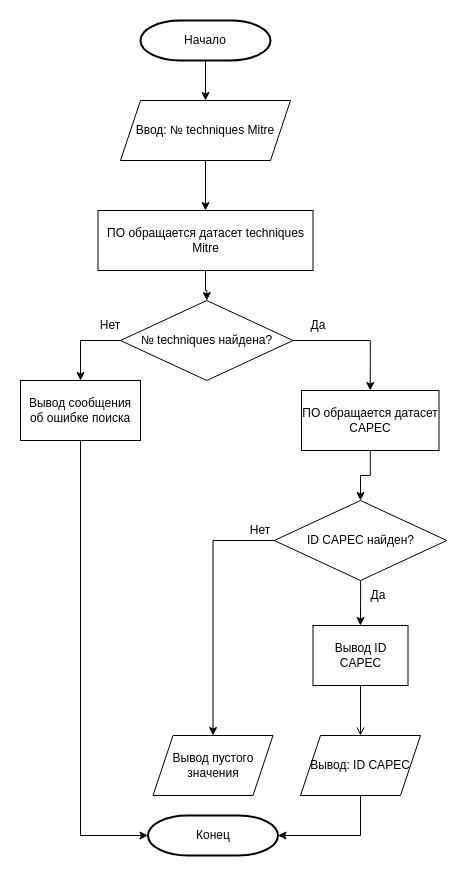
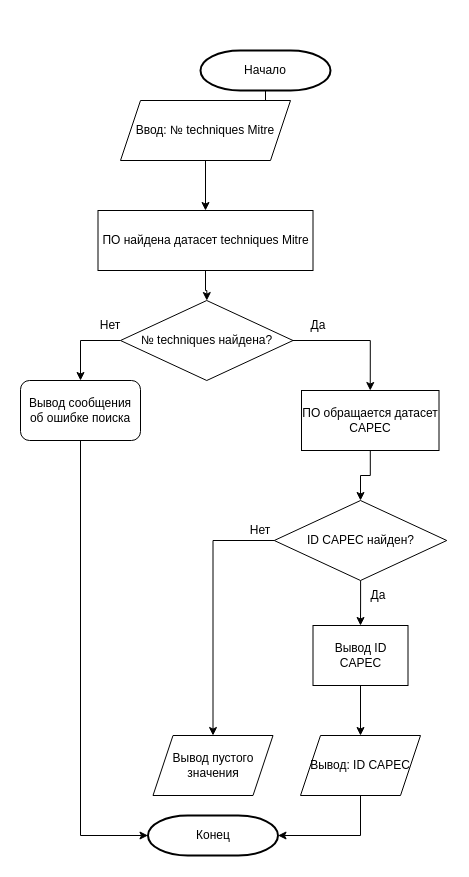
node "Начало": moved (206, 41) -> (266, 71)
node "ПО обращается датасет techniques Mitre": label "ПО обращается датасет techniques Mitre" -> "ПО найдена датасет techniques Mitre"
node "Вывод сообщения об ошибке поиска": shape rectangle -> rounded rectangle
edge "Вывод ID CAPEC" -> "Вывод: ID CAPEC": arrowhead open -> classic
